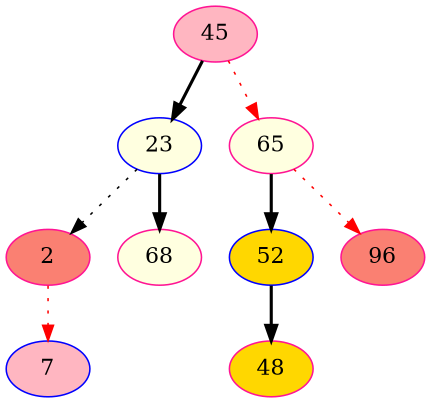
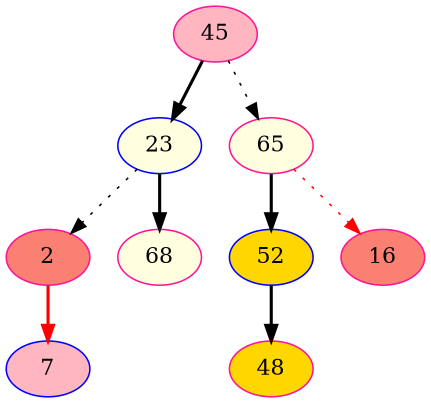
edge "45" -> "65": color red -> black
node "96": label "96" -> "16"
edge "2" -> "7": style dotted -> bold
